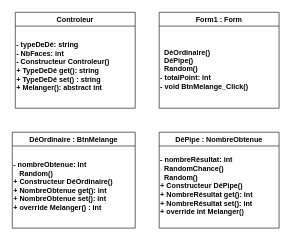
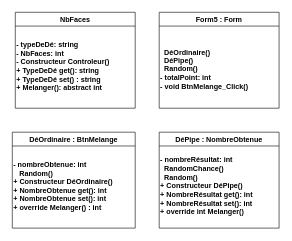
node "Controleur": label "Controleur" -> "NbFaces"
node "Form1 : Form": label "Form1 : Form" -> "Form5 : Form"
